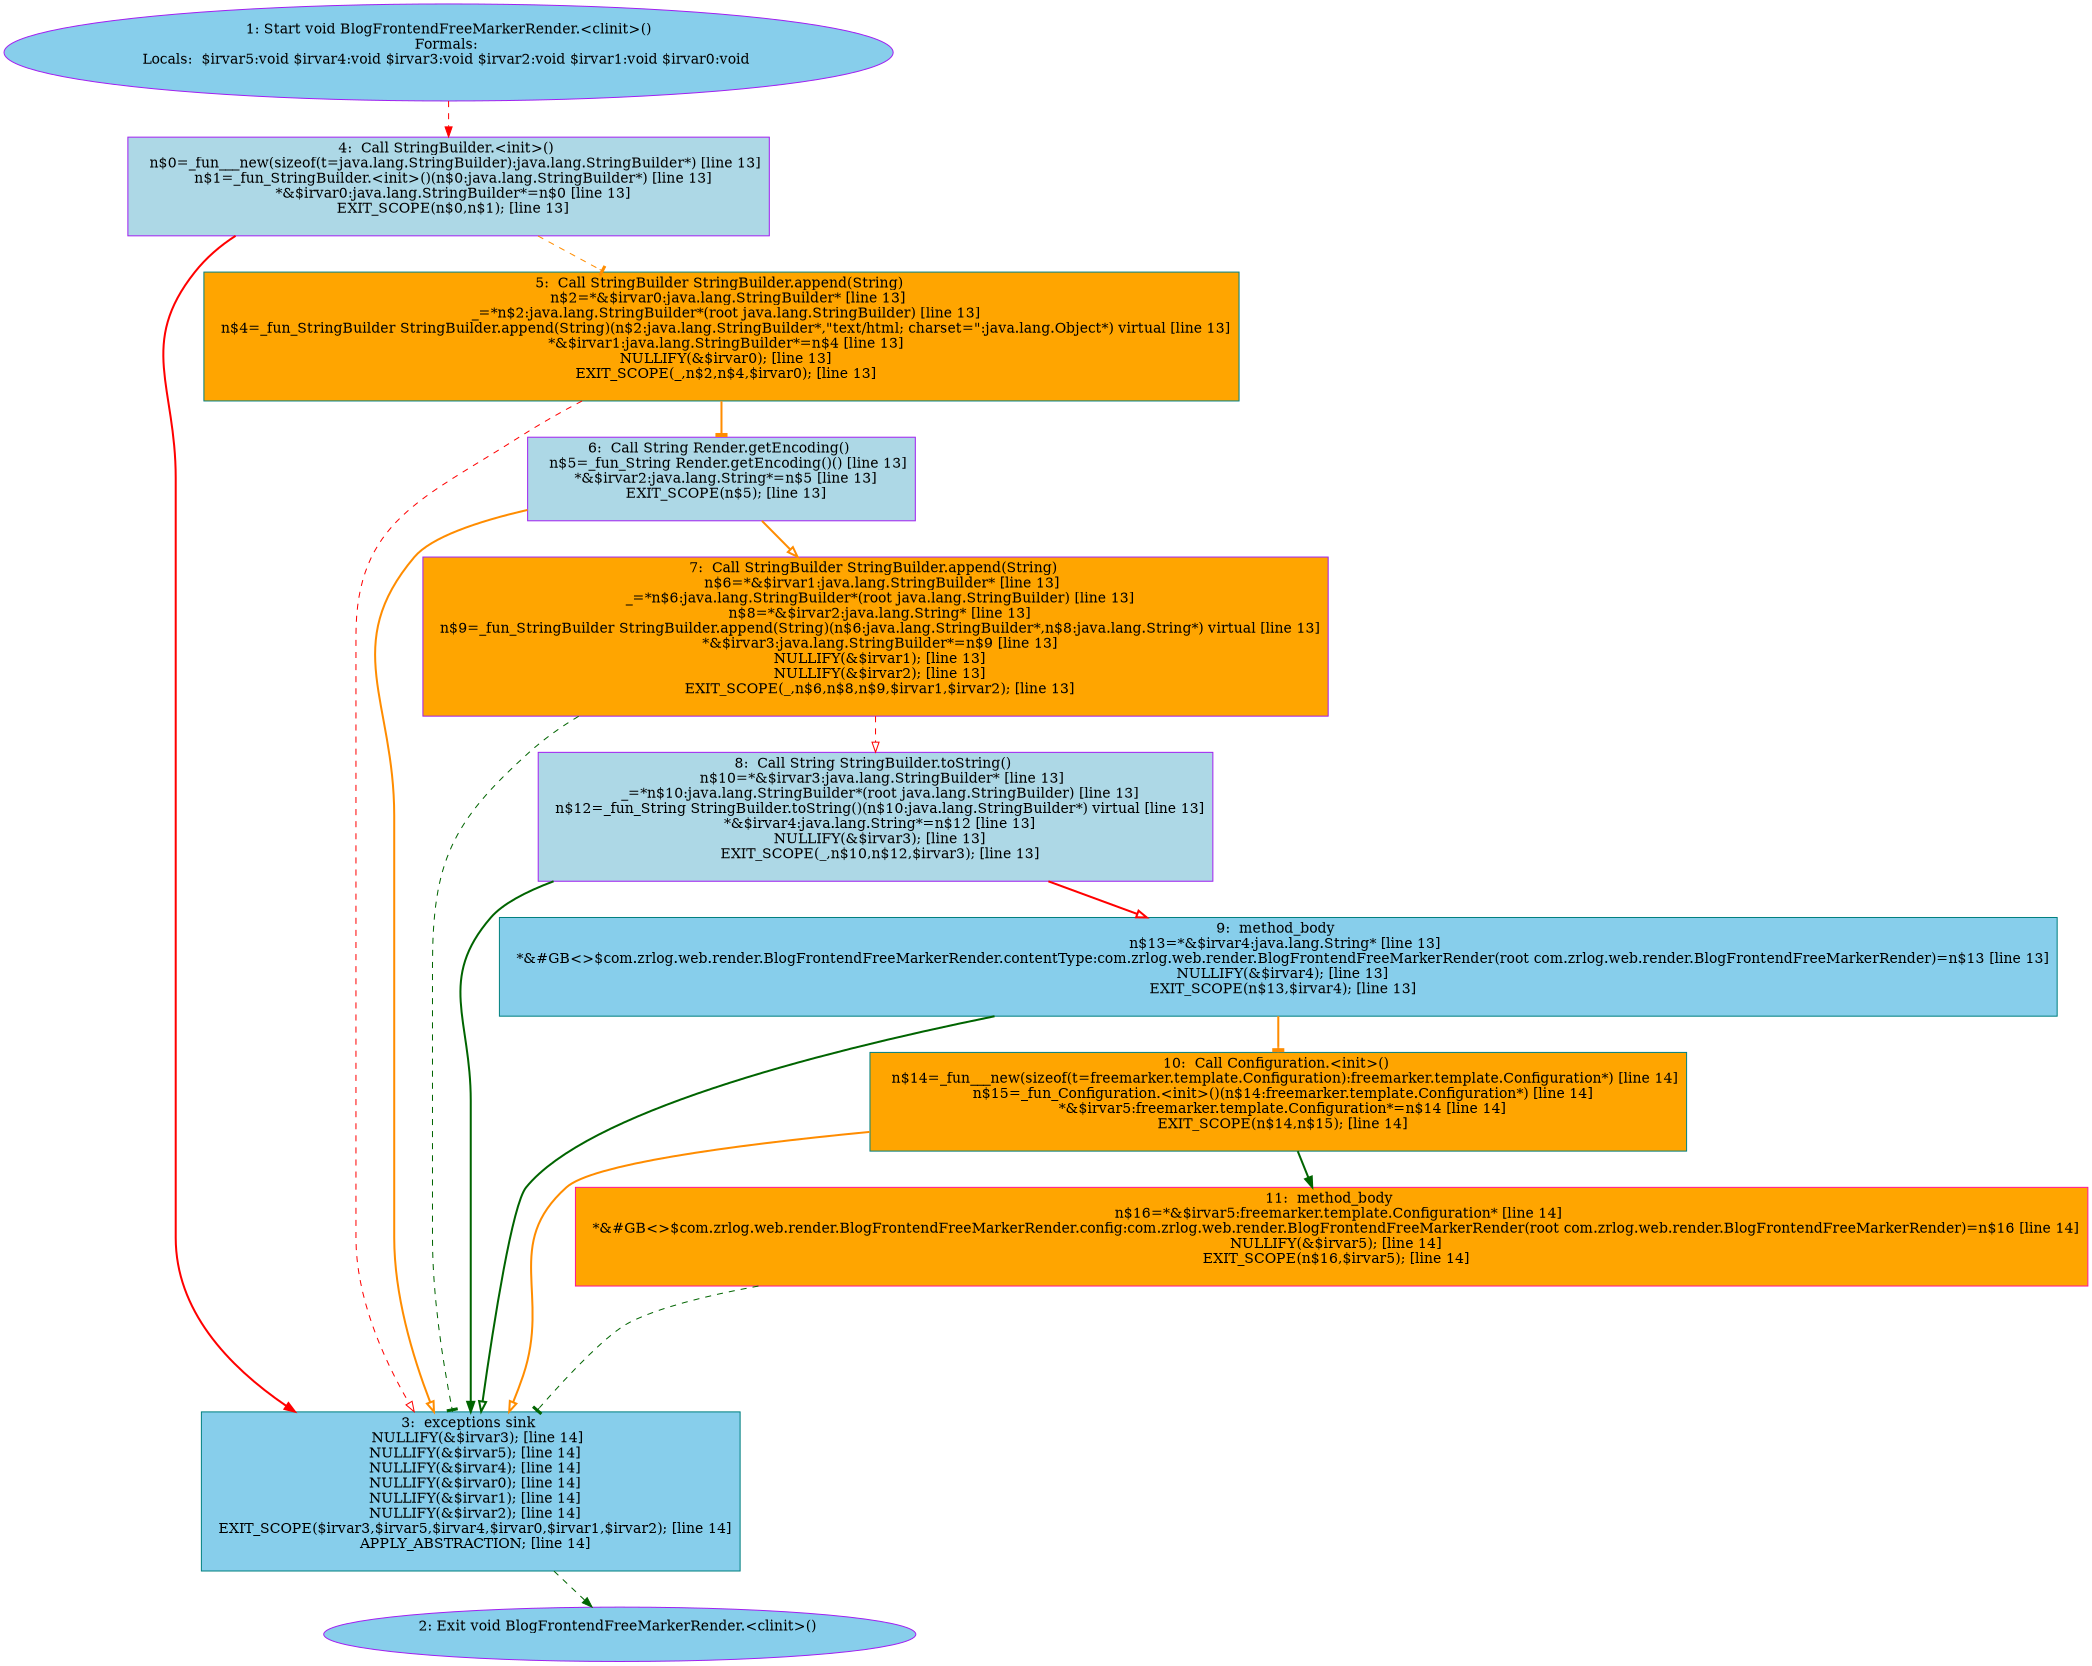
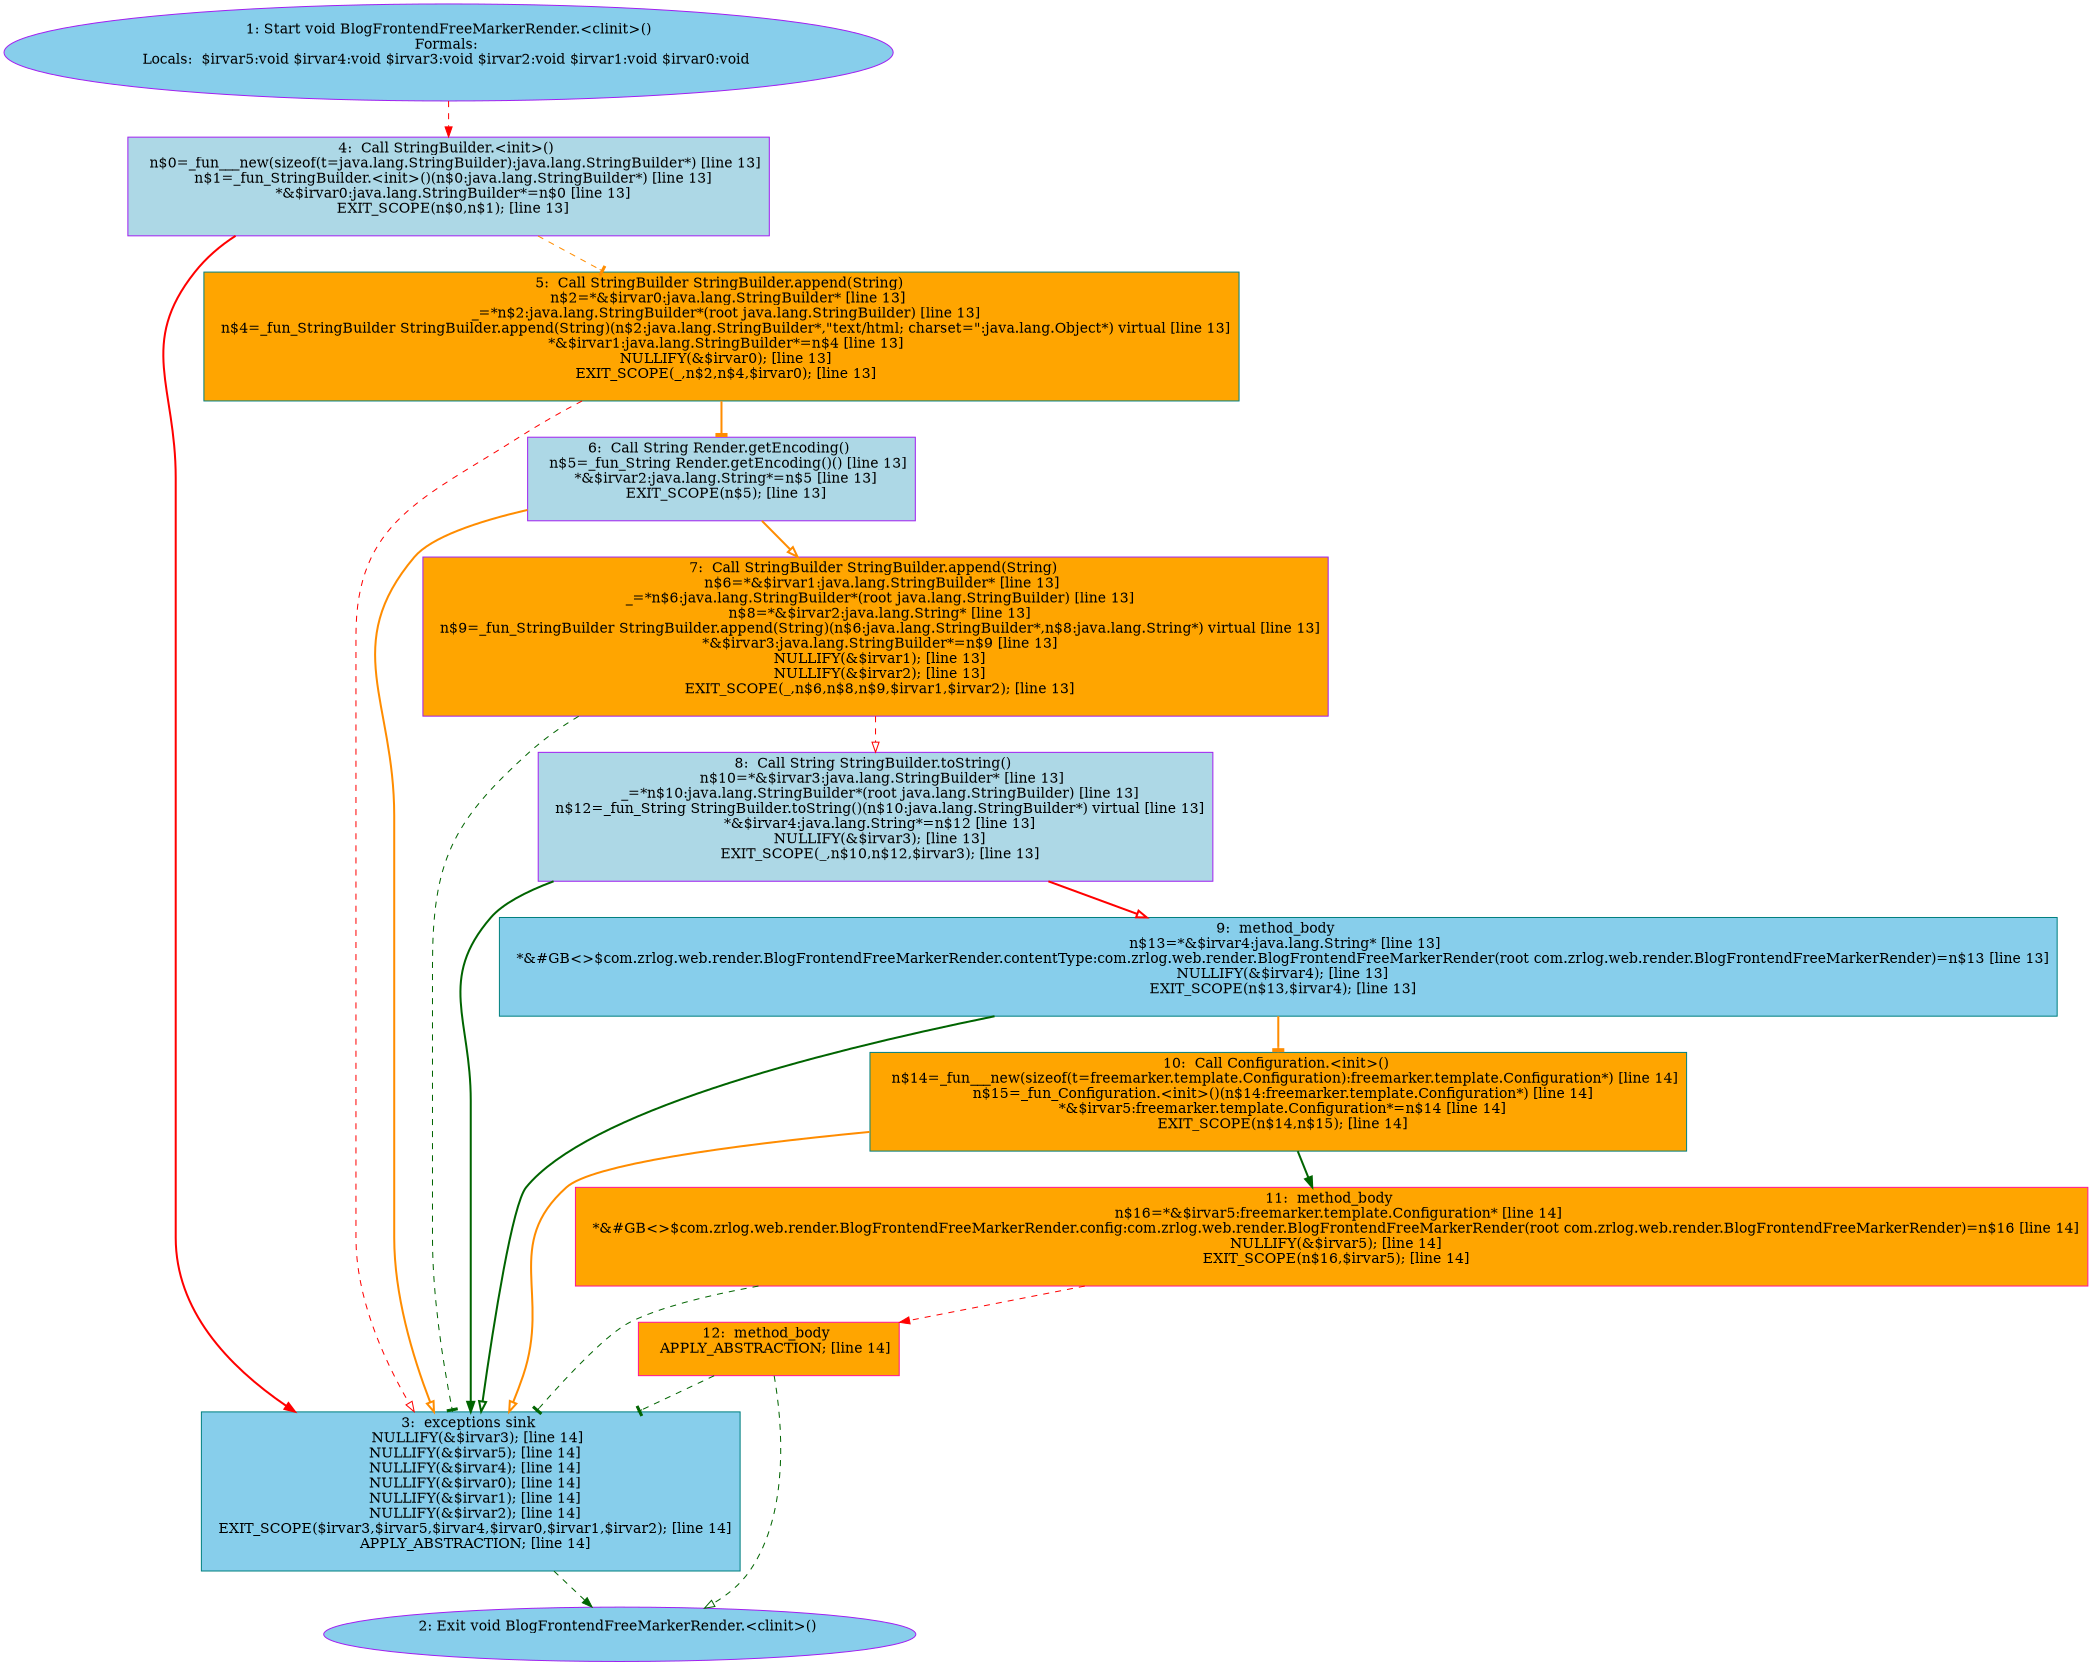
node "12:  method_body APPLY_ABSTRACTION; [line 14]": added
